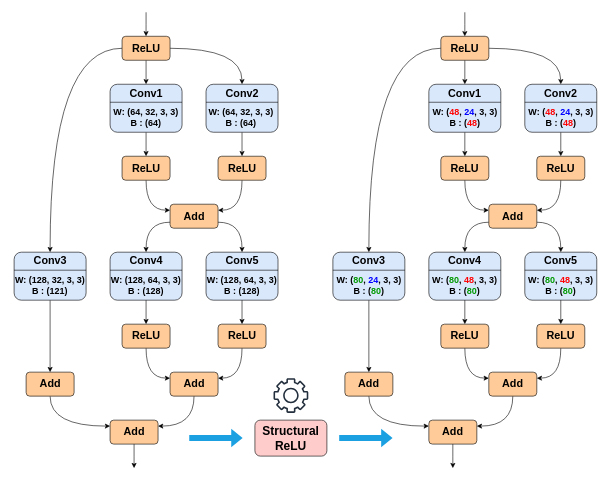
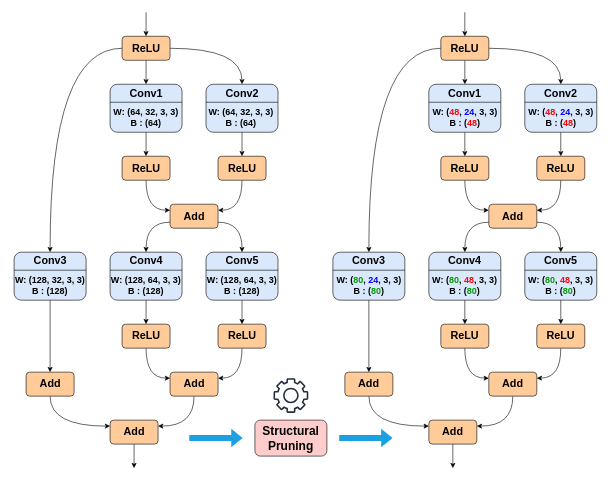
node "W: (128, 32, 3, 3) B : (121)": label "W: (128, 32, 3, 3) B : (121)" -> "W: (128, 32, 3, 3) B : (128)"
node "Structural ReLU": label "Structural ReLU" -> "Structural Pruning"
